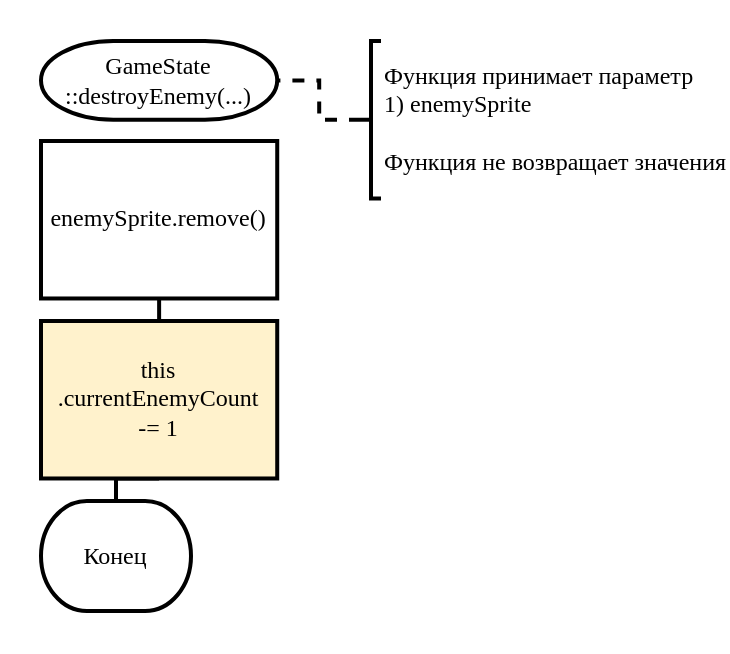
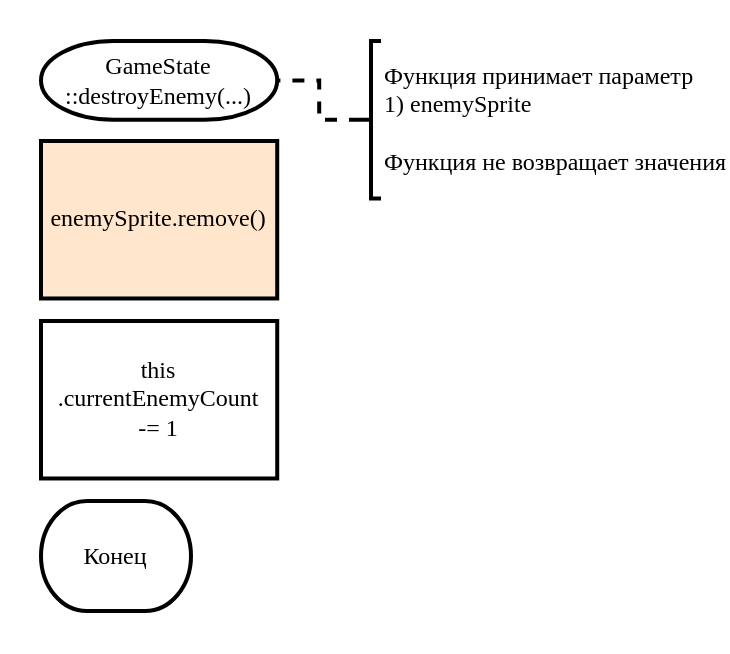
node "enemySprite.remove()": fillcolor #ffffff -> #ffe6cc
edge "enemySprite.remove()" -- "this .currentEnemyCount -= 1": removed
node "this .currentEnemyCount -= 1": fillcolor #fff2cc -> #ffffff
edge "this .currentEnemyCount -= 1" -- "Конец": removed
